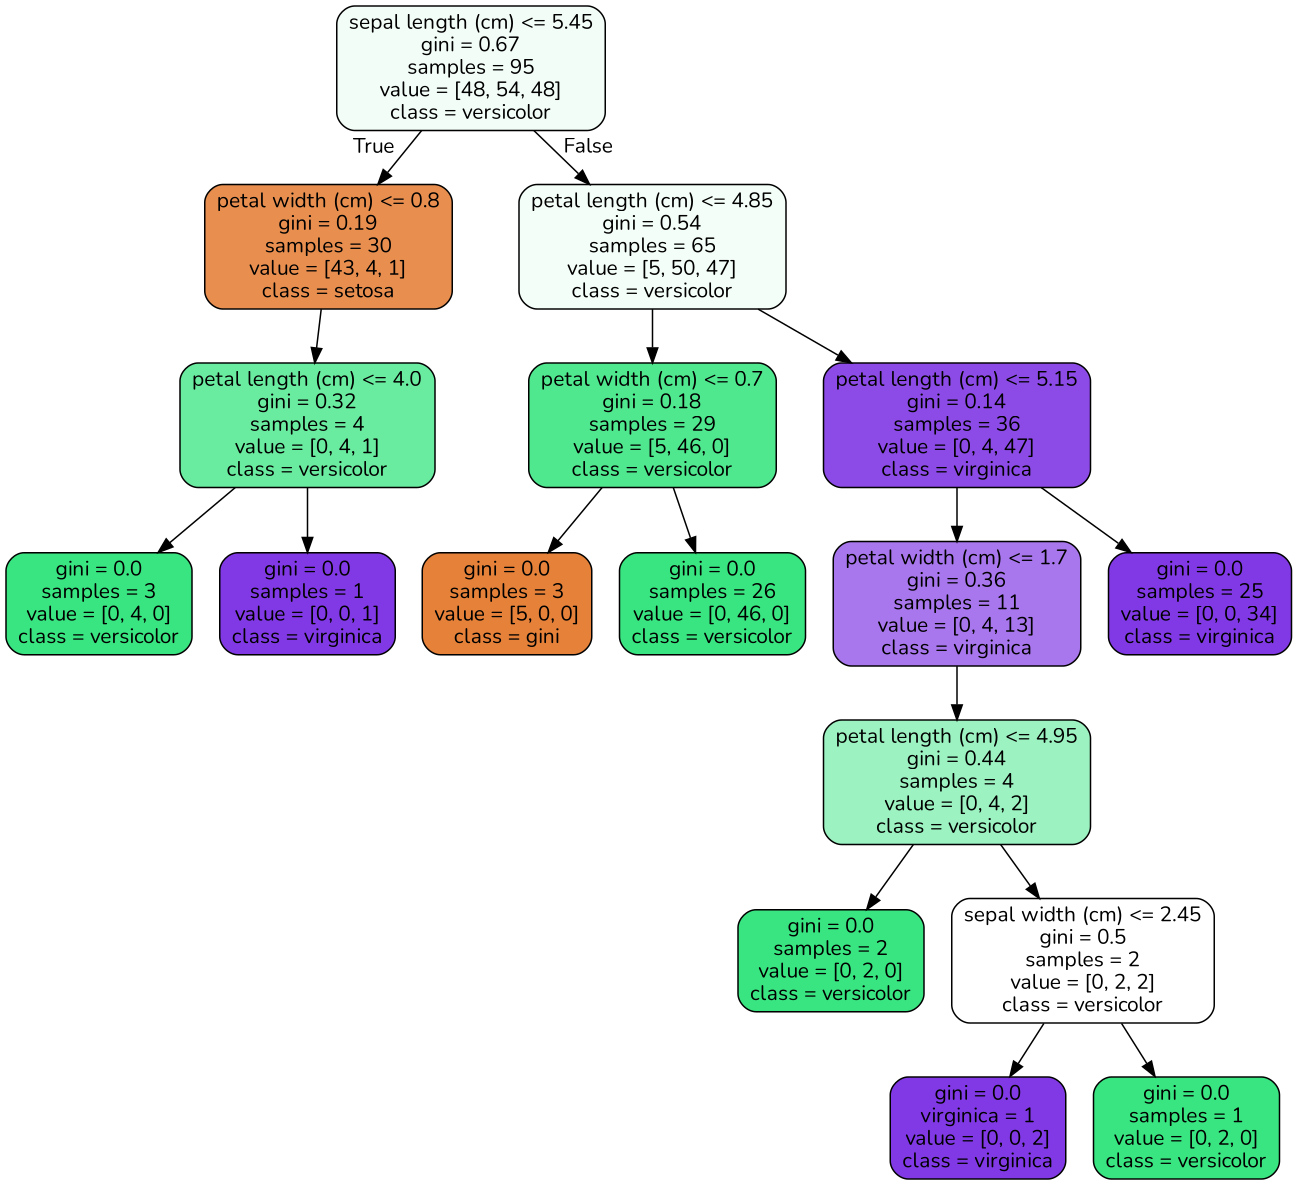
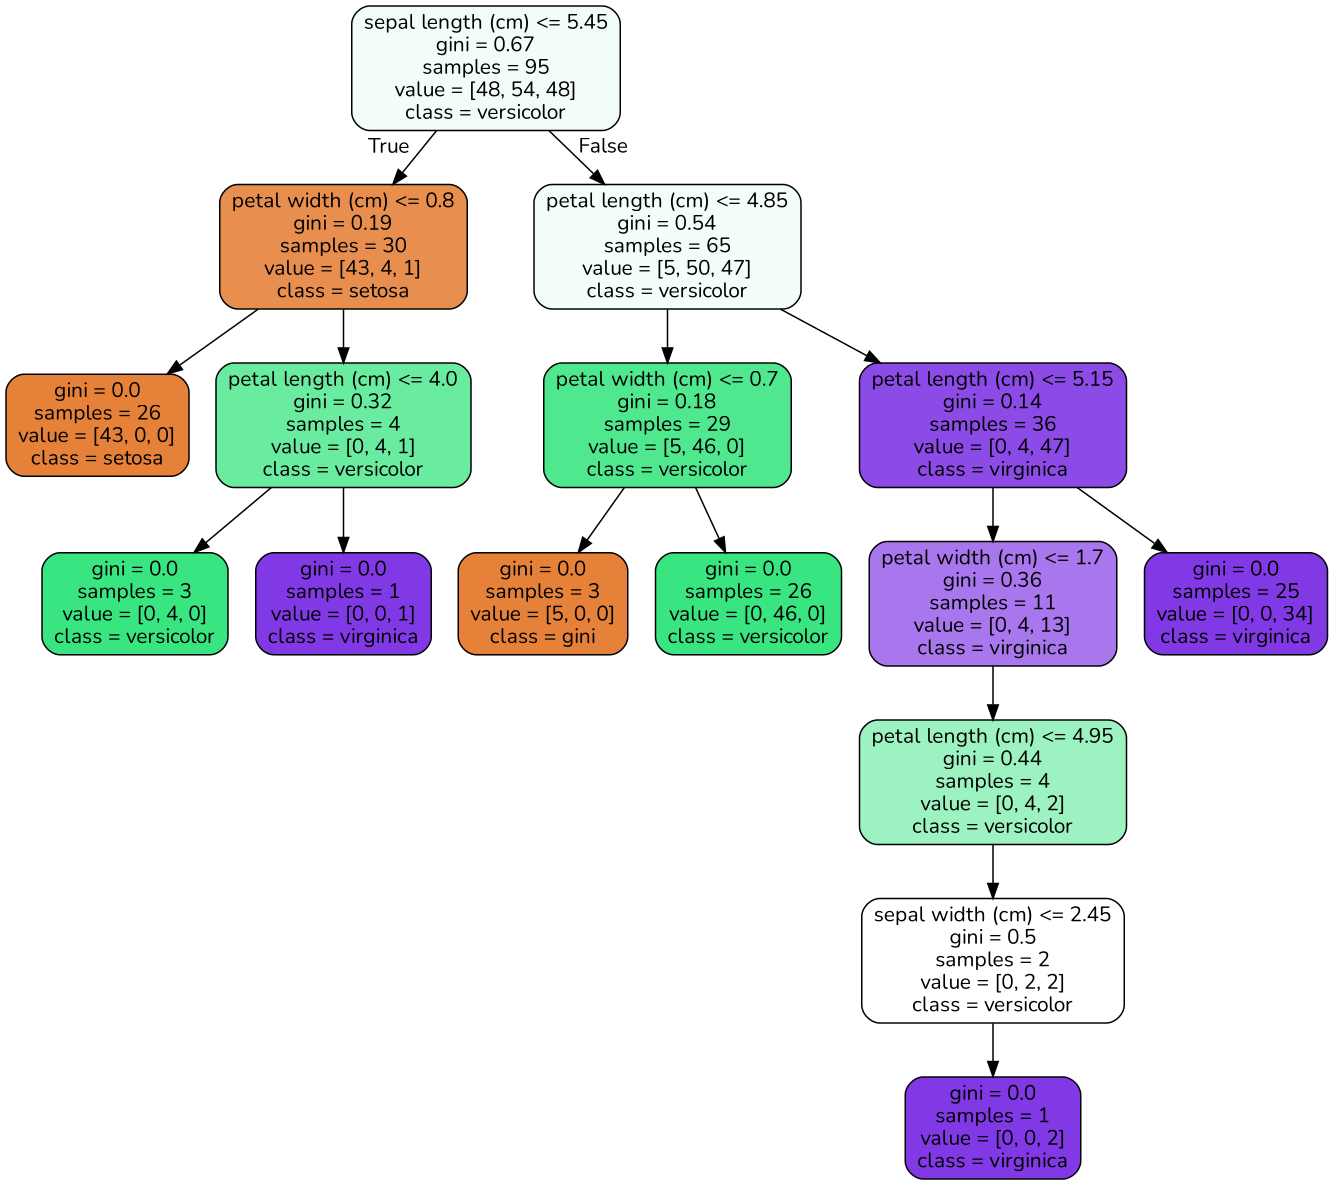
node "gini = 0.0 samples = 26 value = [43, 0, 0] class = setosa": added
node "gini = 0.0 samples = 2 value = [0, 2, 0] class = versicolor": removed
node "gini = 0.0 virginica = 1 value = [0, 0, 2] class = virginica": label "gini = 0.0 virginica = 1 value = [0, 0, 2] class = virginica" -> "gini = 0.0 samples = 1 value = [0, 0, 2] class = virginica"
node "gini = 0.0 samples = 1 value = [0, 2, 0] class = versicolor": removed
